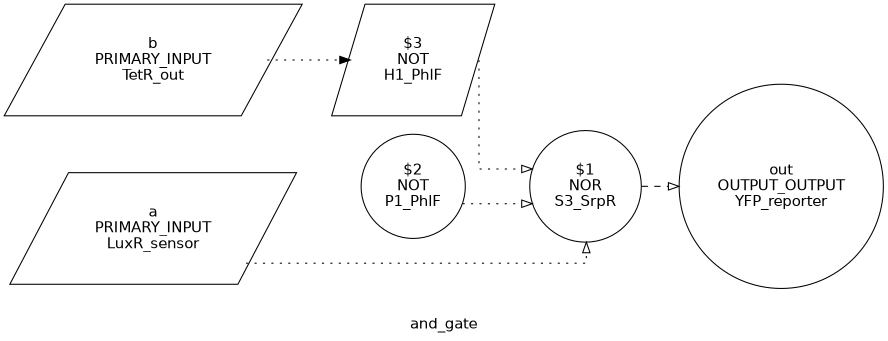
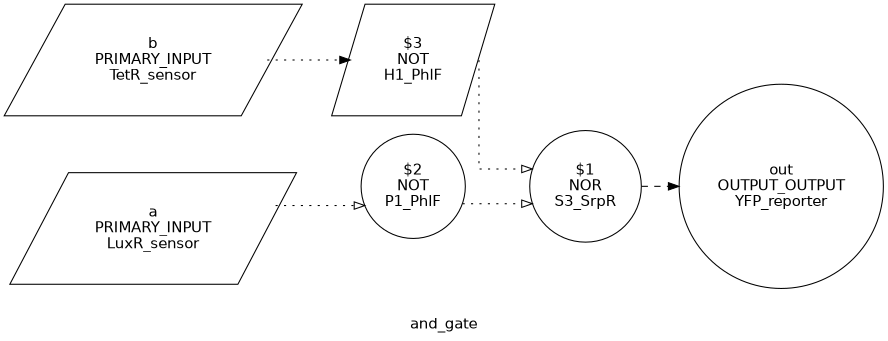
node "b PRIMARY_INPUT TetR_out": label "b PRIMARY_INPUT TetR_out" -> "b PRIMARY_INPUT TetR_sensor"
edge "$1 NOR S3_SrpR" -> "out OUTPUT_OUTPUT YFP_reporter": arrowhead onormal -> normal
edge "a PRIMARY_INPUT LuxR_sensor" -> "$1 NOR S3_SrpR": now "a PRIMARY_INPUT LuxR_sensor" -> "$2 NOT P1_PhlF"
